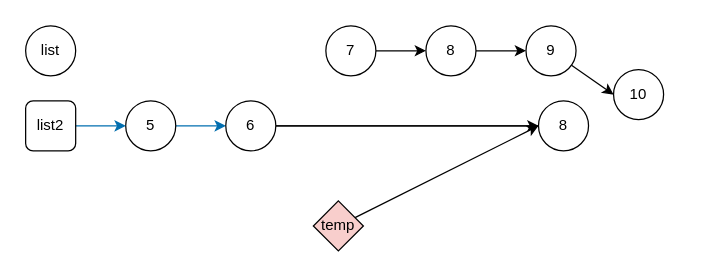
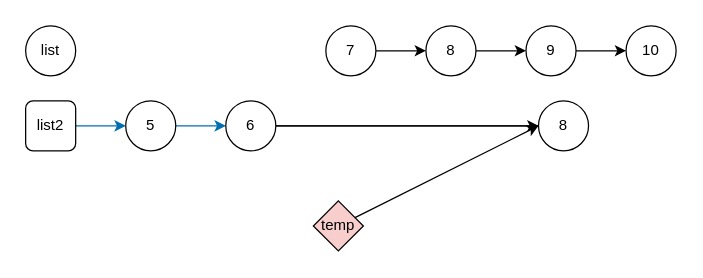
node "10": moved (638, 94) -> (651, 51)
